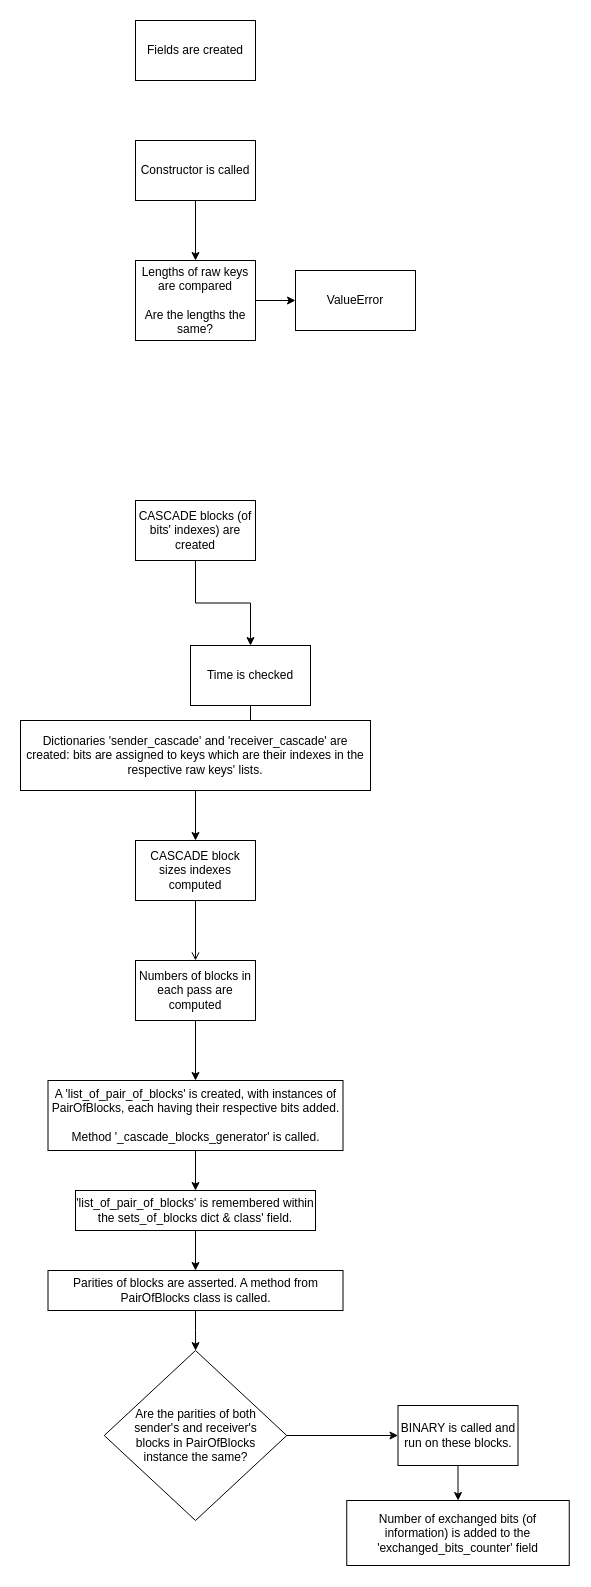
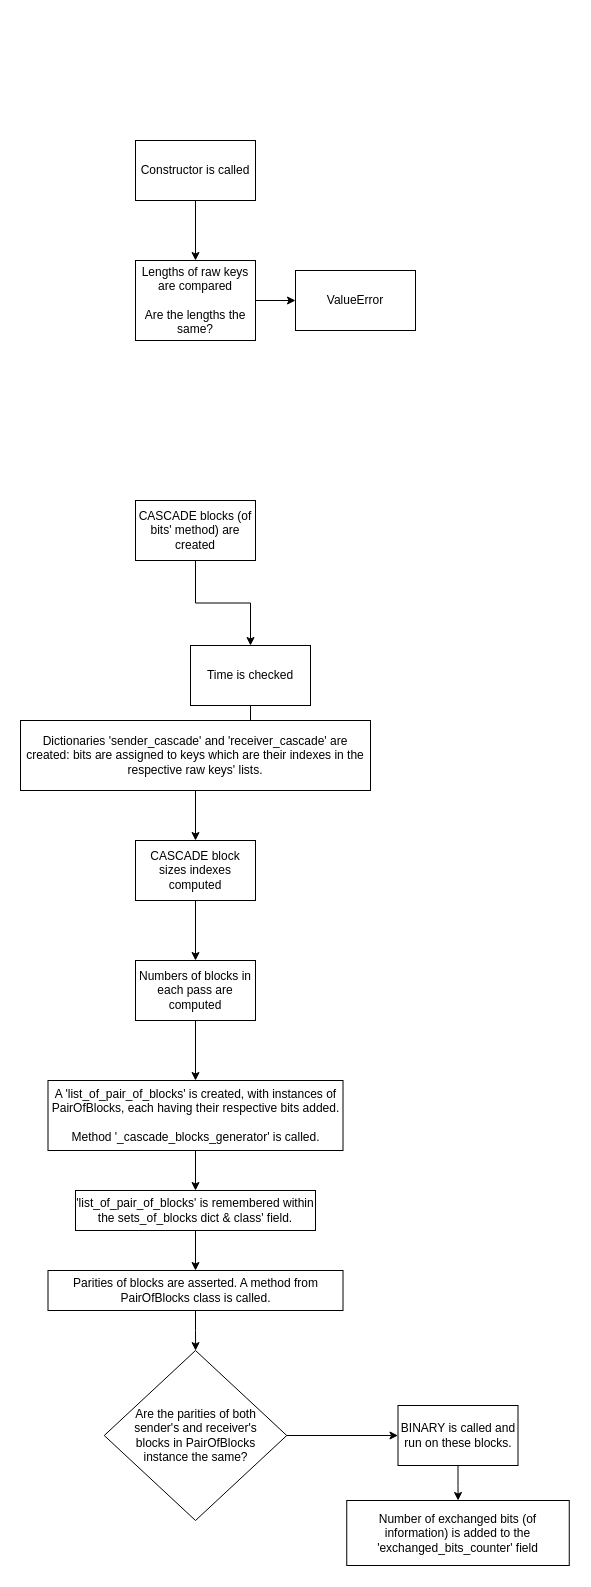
node "Fields are created": removed
node "CASCADE blocks (of bits' indexes) are created": label "CASCADE blocks (of bits' indexes) are created" -> "CASCADE blocks (of bits' method) are created"
edge "CASCADE block sizes indexes computed" -> "Numbers of blocks in each pass are computed": arrowhead open -> classic
